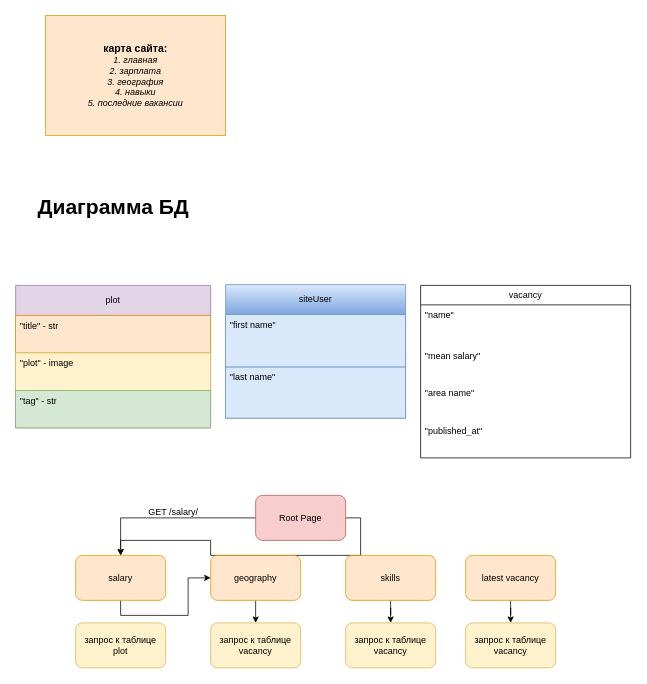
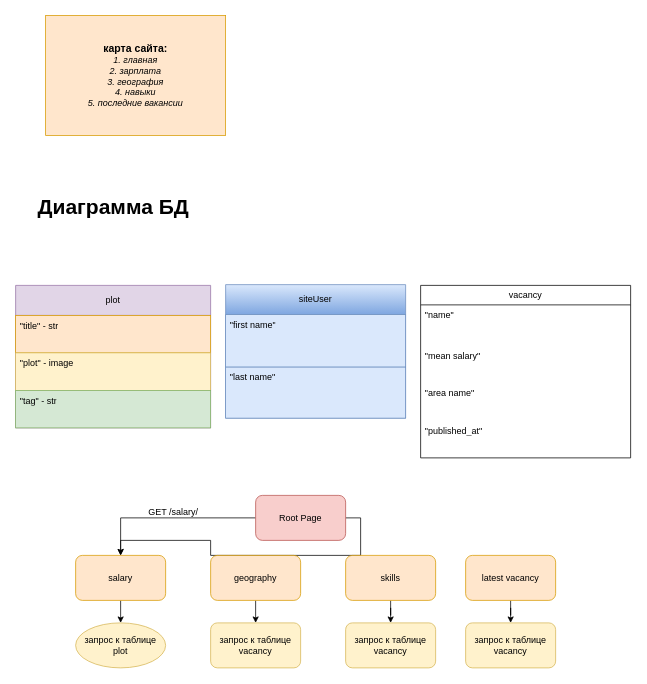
edge "salary" -> "geography": now "salary" -> "запрос к таблице plot"
node "запрос к таблице plot": shape rounded rectangle -> ellipse
